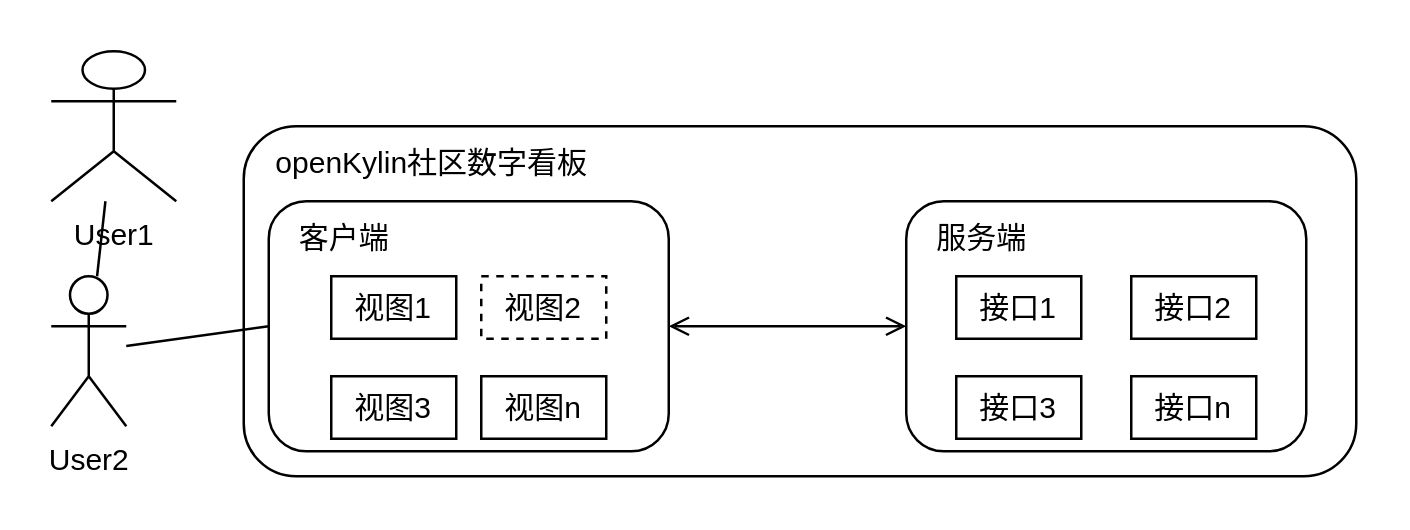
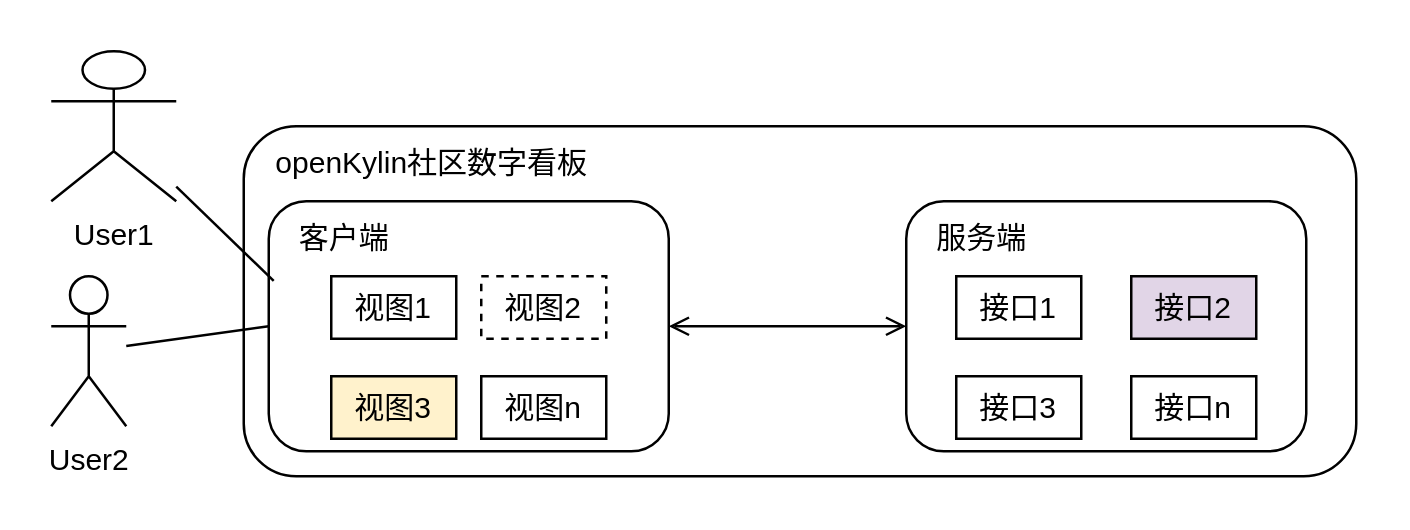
edge "User1" -- "User2": now "User1" -- "客户端"
node "接口2": fillcolor #ffffff -> #e1d5e7
node "视图3": fillcolor #ffffff -> #fff2cc
